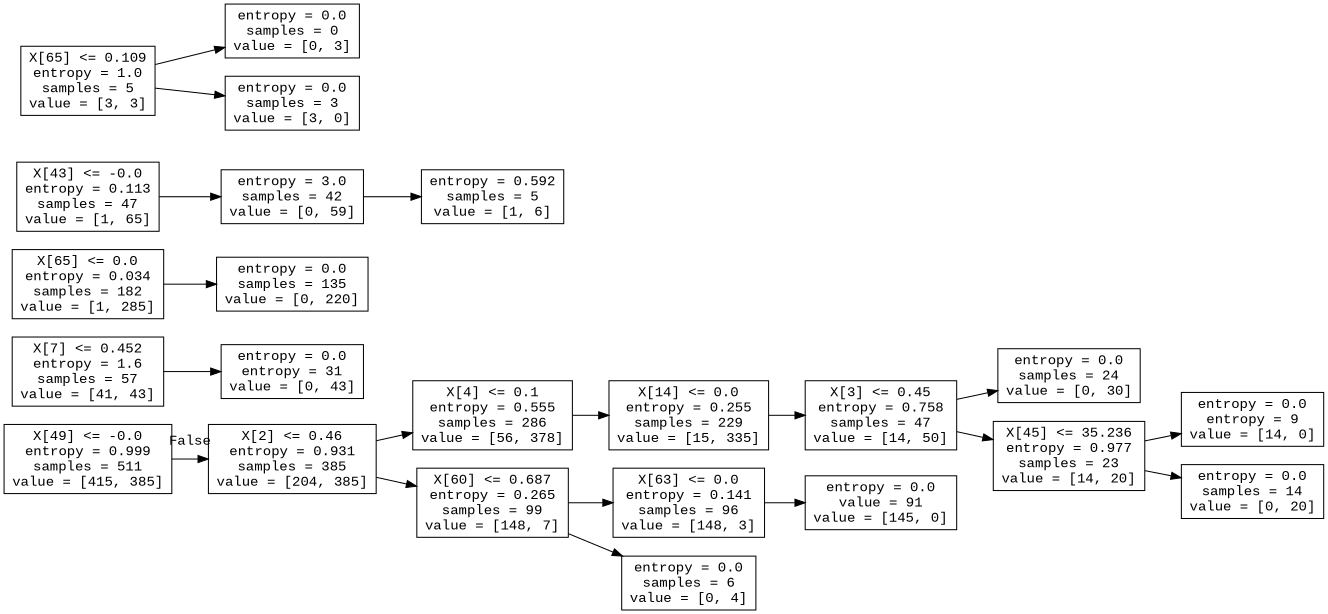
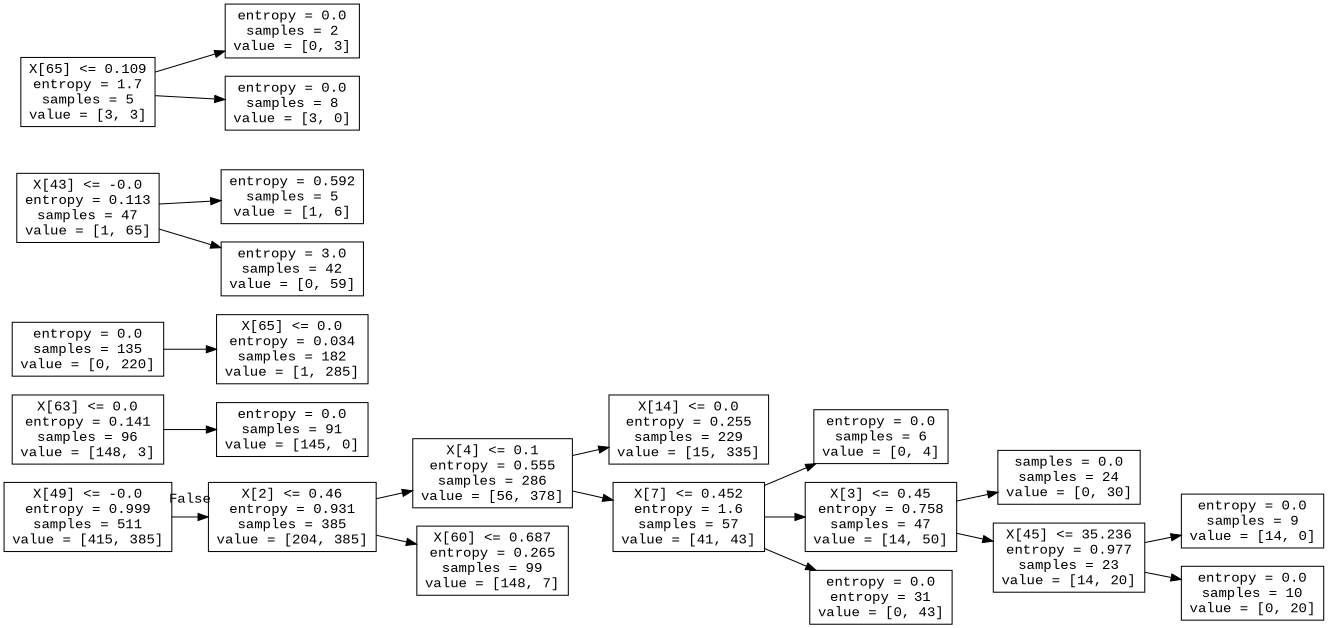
node "entropy = 0.0 samples = 0 value = [0, 3]": label "entropy = 0.0 samples = 0 value = [0, 3]" -> "entropy = 0.0 samples = 2 value = [0, 3]"
node "X[65] <= 0.109 entropy = 1.0 samples = 5 value = [3, 3]": label "X[65] <= 0.109 entropy = 1.0 samples = 5 value = [3, 3]" -> "X[65] <= 0.109 entropy = 1.7 samples = 5 value = [3, 3]"
node "entropy = 0.0 samples = 3 value = [3, 0]": label "entropy = 0.0 samples = 3 value = [3, 0]" -> "entropy = 0.0 samples = 8 value = [3, 0]"
edge "entropy = 3.0 samples = 42 value = [0, 59]" -> "entropy = 0.592 samples = 5 value = [1, 6]": now "X[43] <= -0.0 entropy = 0.113 samples = 47 value = [1, 65]" -> "entropy = 0.592 samples = 5 value = [1, 6]"
edge "X[65] <= 0.0 entropy = 0.034 samples = 182 value = [1, 285]" -> "entropy = 0.0 samples = 135 value = [0, 220]": reversed
node "entropy = 0.0 samples = 24 value = [0, 30]": label "entropy = 0.0 samples = 24 value = [0, 30]" -> "samples = 0.0 samples = 24 value = [0, 30]"
edge "X[14] <= 0.0 entropy = 0.255 samples = 229 value = [15, 335]" -> "X[3] <= 0.45 entropy = 0.758 samples = 47 value = [14, 50]": now "X[7] <= 0.452 entropy = 1.6 samples = 57 value = [41, 43]" -> "X[3] <= 0.45 entropy = 0.758 samples = 47 value = [14, 50]"
node "entropy = 0.0 entropy = 9 value = [14, 0]": label "entropy = 0.0 entropy = 9 value = [14, 0]" -> "entropy = 0.0 samples = 9 value = [14, 0]"
node "entropy = 0.0 samples = 14 value = [0, 20]": label "entropy = 0.0 samples = 14 value = [0, 20]" -> "entropy = 0.0 samples = 10 value = [0, 20]"
edge "X[4] <= 0.1 entropy = 0.555 samples = 286 value = [56, 378]" -> "X[7] <= 0.452 entropy = 1.6 samples = 57 value = [41, 43]": added
edge "X[60] <= 0.687 entropy = 0.265 samples = 99 value = [148, 7]" -> "X[63] <= 0.0 entropy = 0.141 samples = 96 value = [148, 3]": removed
node "entropy = 0.0 value = 91 value = [145, 0]": label "entropy = 0.0 value = 91 value = [145, 0]" -> "entropy = 0.0 samples = 91 value = [145, 0]"
edge "X[60] <= 0.687 entropy = 0.265 samples = 99 value = [148, 7]" -> "entropy = 0.0 samples = 6 value = [0, 4]": now "X[7] <= 0.452 entropy = 1.6 samples = 57 value = [41, 43]" -> "entropy = 0.0 samples = 6 value = [0, 4]"
